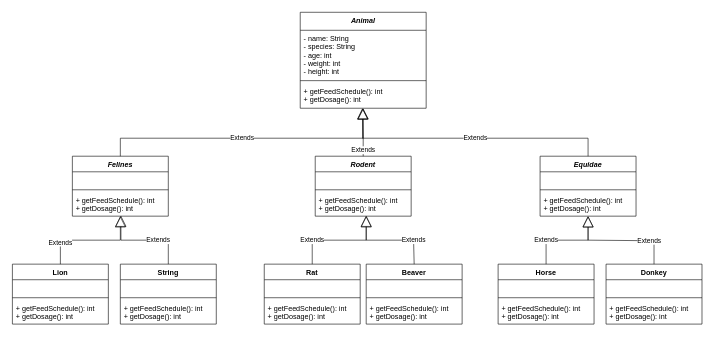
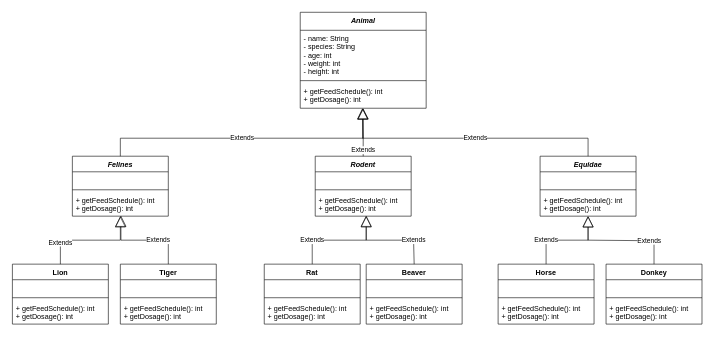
node "String": label "String" -> "Tiger"
